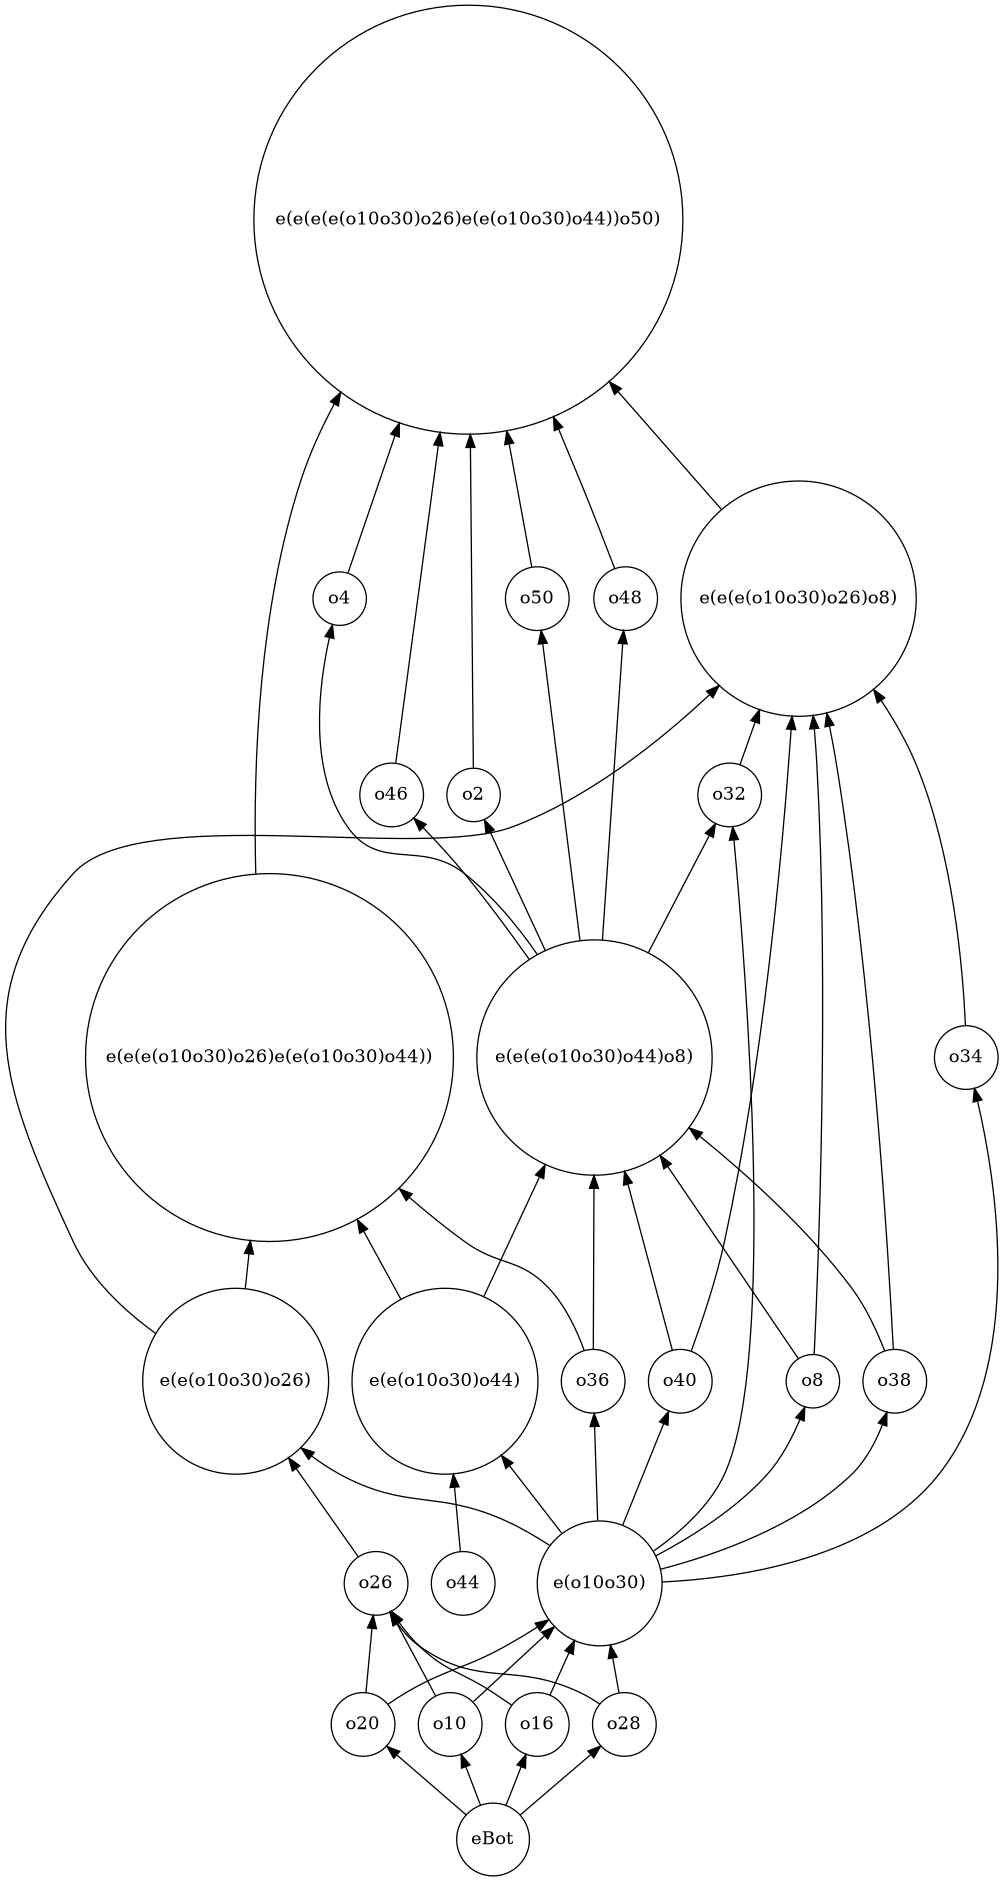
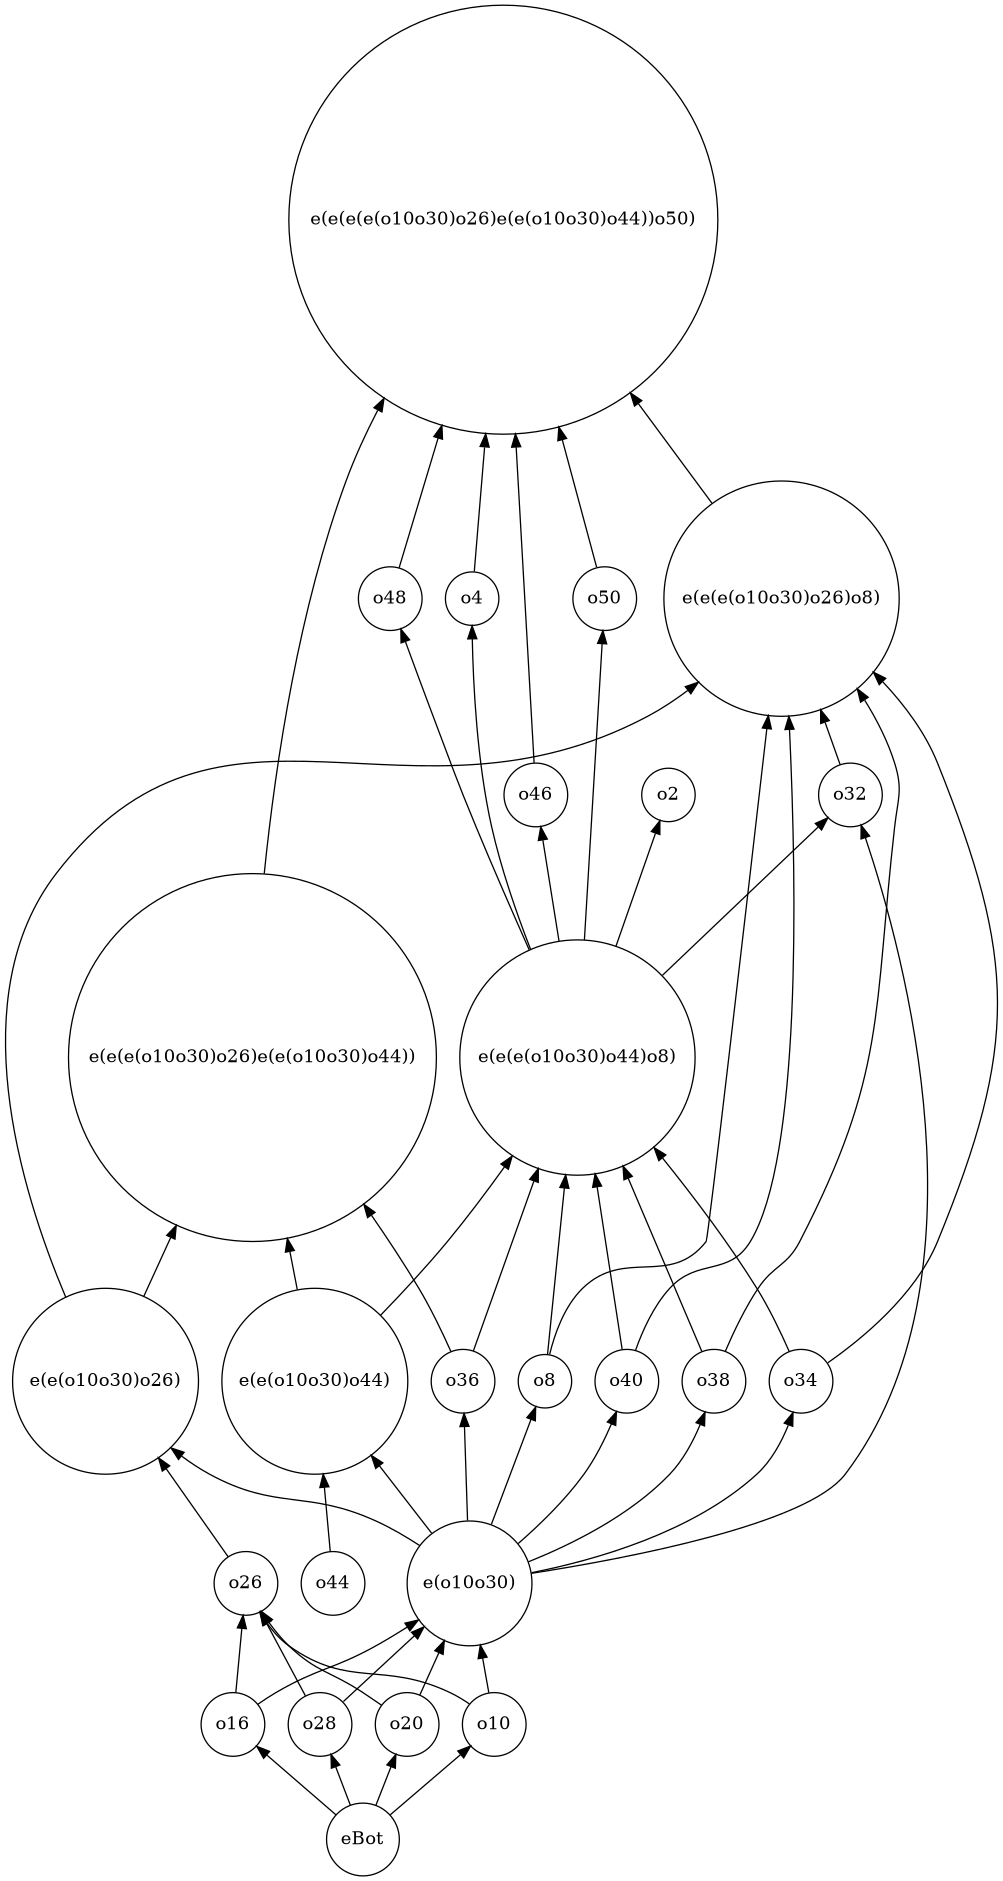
edge "o2" -> "e(e(e(e(o10o30)o26)e(e(o10o30)o44))o50)": removed
edge "o34" -> "e(e(e(o10o30)o44)o8)": added
